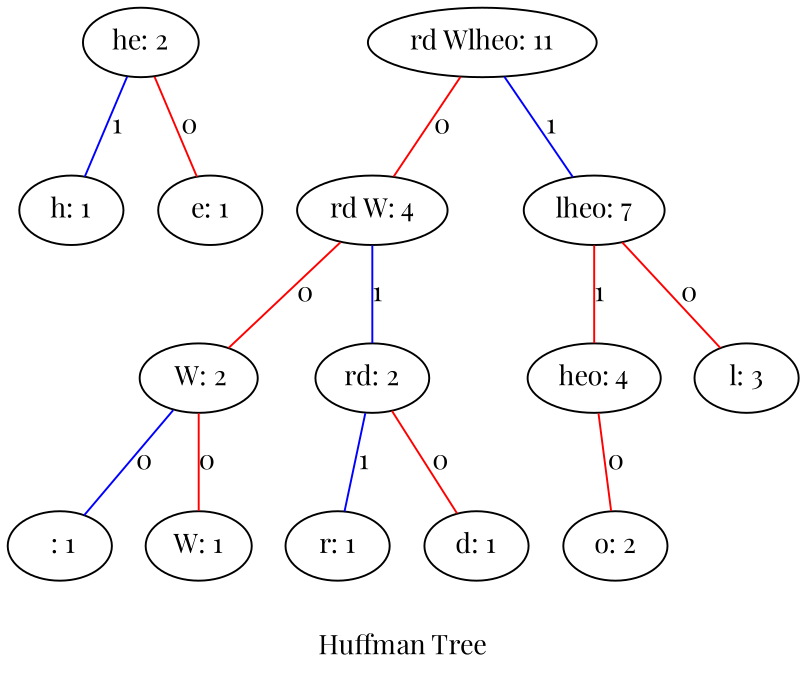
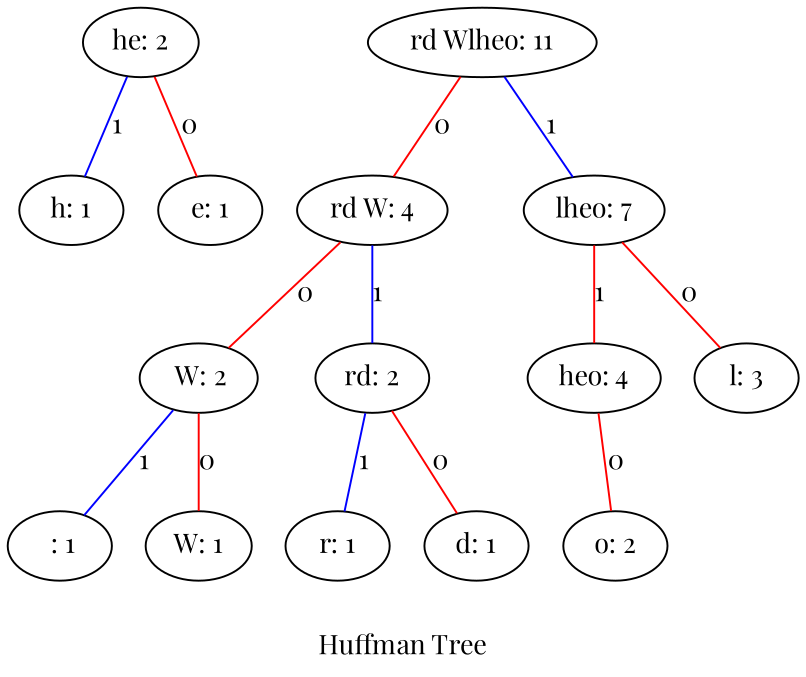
edge "W: 2" -- ": 1": label "0" -> "1"
